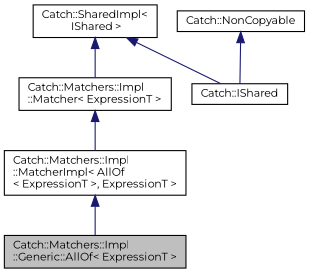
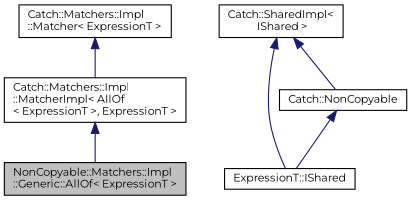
edge "Catch::Matchers::Impl ::Matcher< ExpressionT >" -> "Catch::SharedImpl< IShared >": now "Catch::NonCopyable" -> "Catch::SharedImpl< IShared >"
node "Catch::IShared": label "Catch::IShared" -> "ExpressionT::IShared"
node "Catch::Matchers::Impl ::Generic::AllOf< ExpressionT >": label "Catch::Matchers::Impl ::Generic::AllOf< ExpressionT >" -> "NonCopyable::Matchers::Impl ::Generic::AllOf< ExpressionT >"
